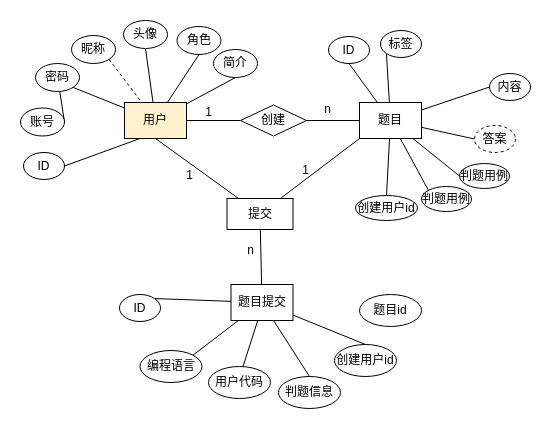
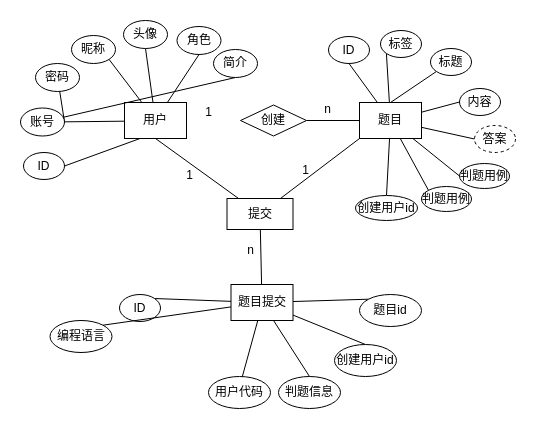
node "标题": added
edge "昵称" -- "用户": style dashed -> solid
edge "标题" -- "题目": added
node "内容": moved (510, 87) -> (480, 102)
edge "简介" -- "用户": now "简介" -- "账号"
edge "密码" -- "用户": removed
node "用户": fillcolor #fff2cc -> #ffffff
edge "用户" -- "创建": now "用户" -- "账号"
edge "题目提交" -- "题目id": added
node "编程语言": moved (171, 367) -> (81, 337)
node "用户代码": moved (240, 383) -> (240, 393)
